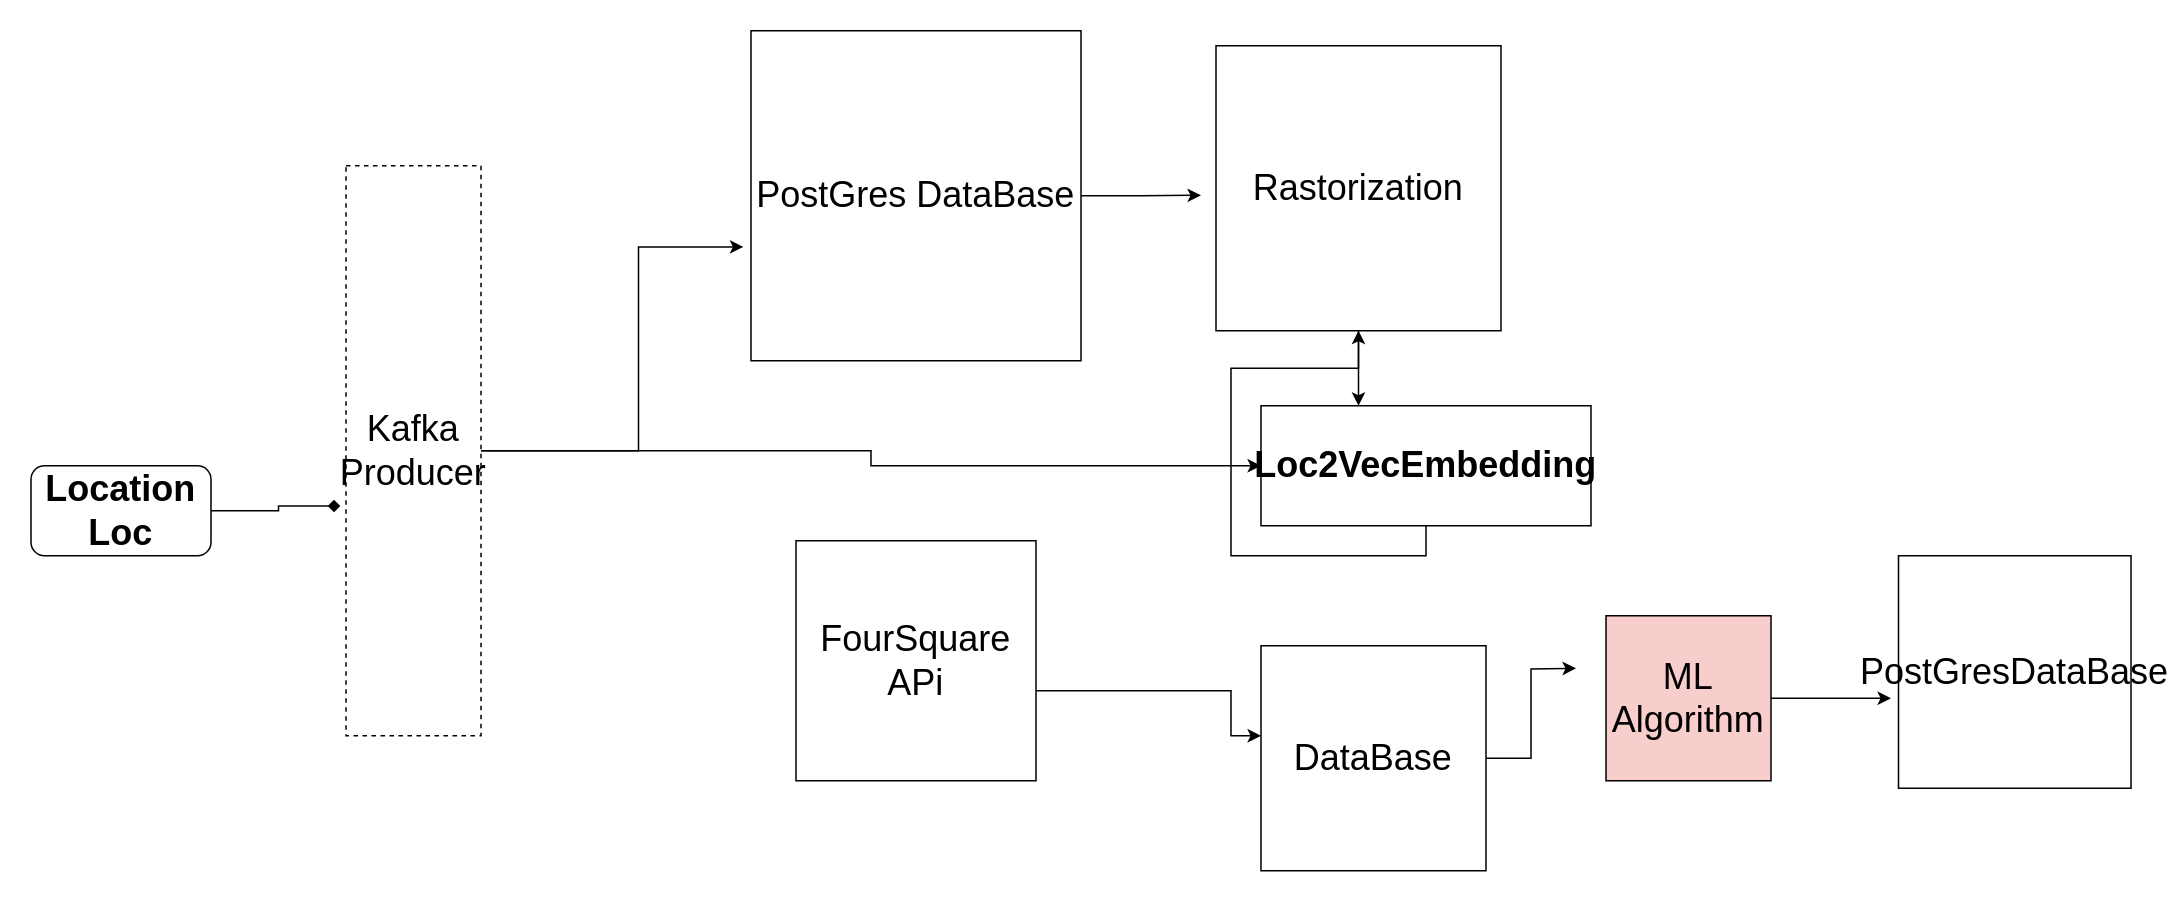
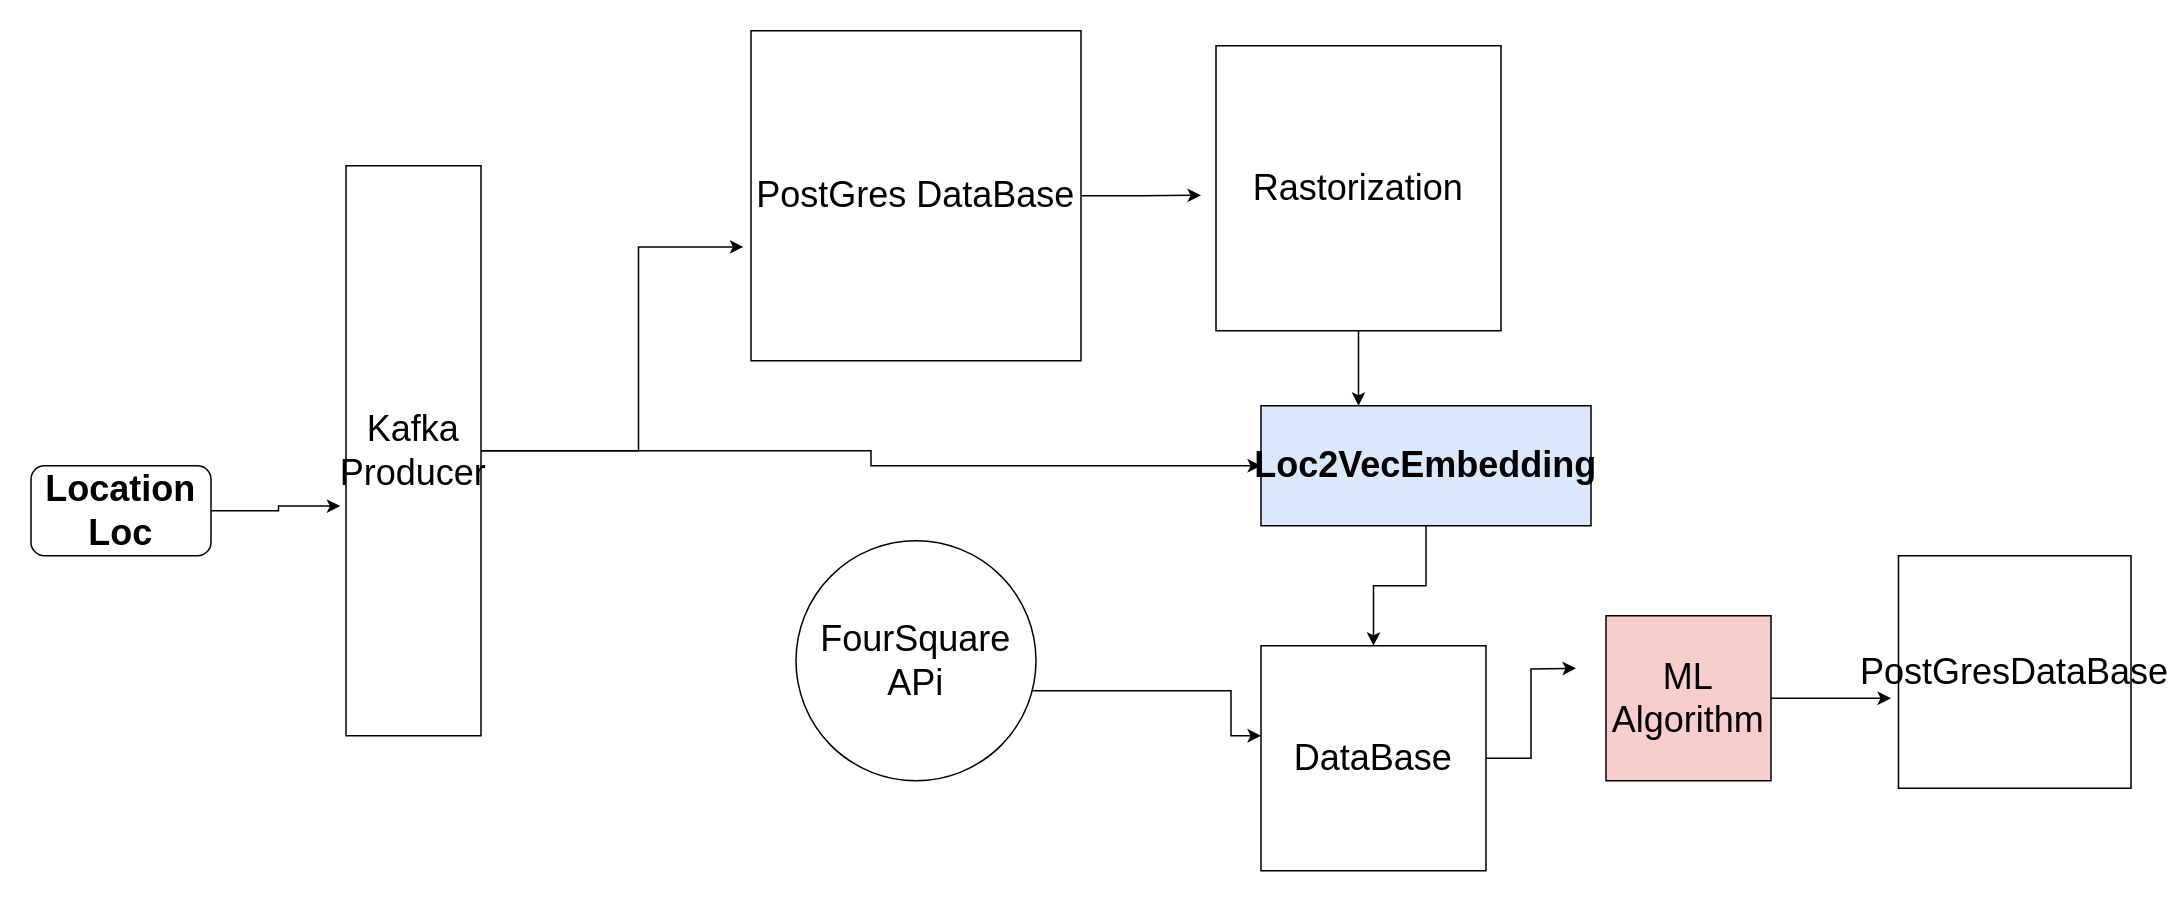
node "Kafka Producer": style dashed -> solid
node "Loc2VecEmbedding": fillcolor #ffffff -> #dae8fc
edge "Loc2VecEmbedding" -> "Rastorization": now "Loc2VecEmbedding" -> "DataBase"
edge "Location Loc" -> "Kafka Producer": arrowhead diamond -> classic
node "FourSquare APi": shape rectangle -> ellipse
